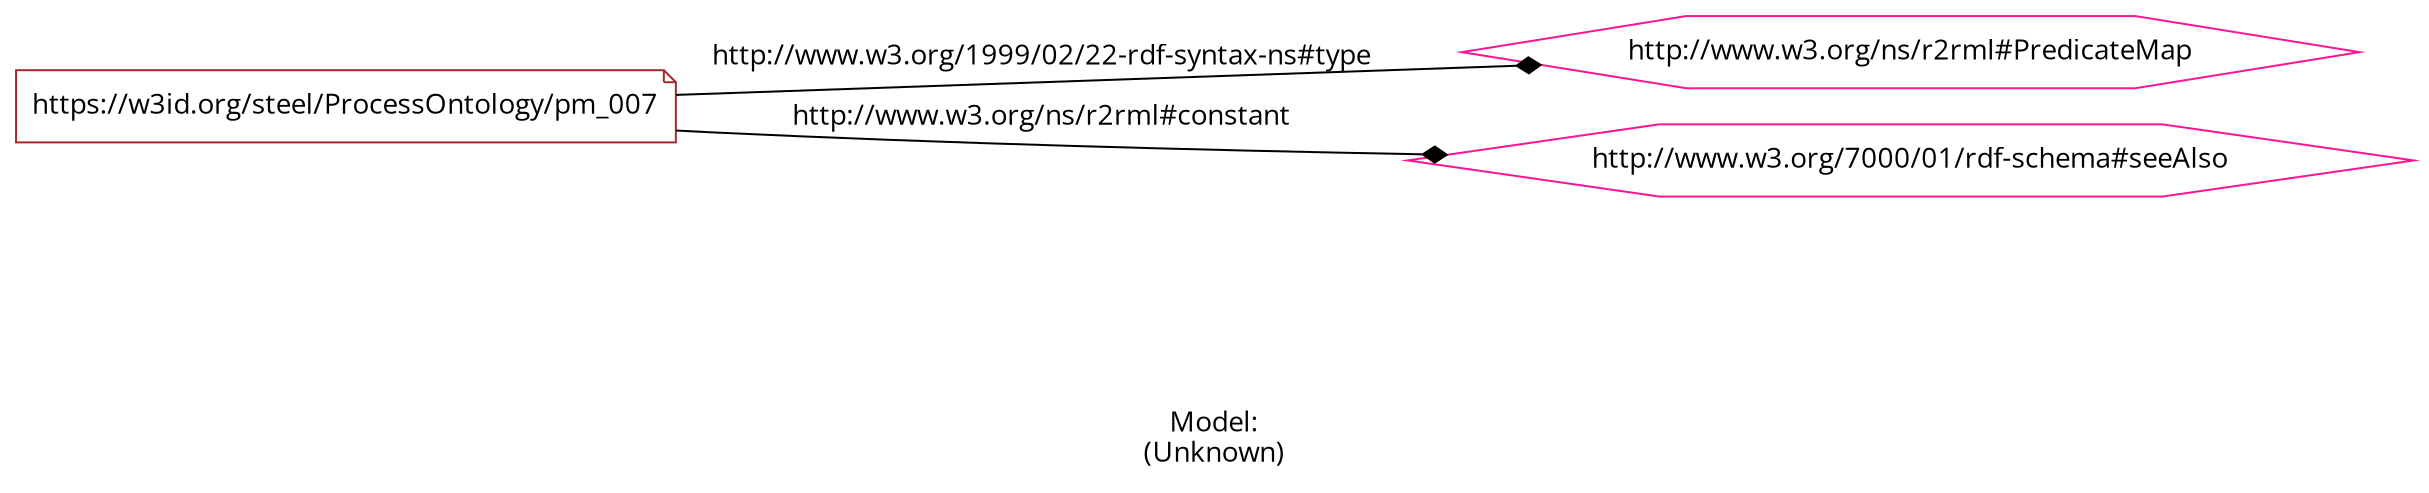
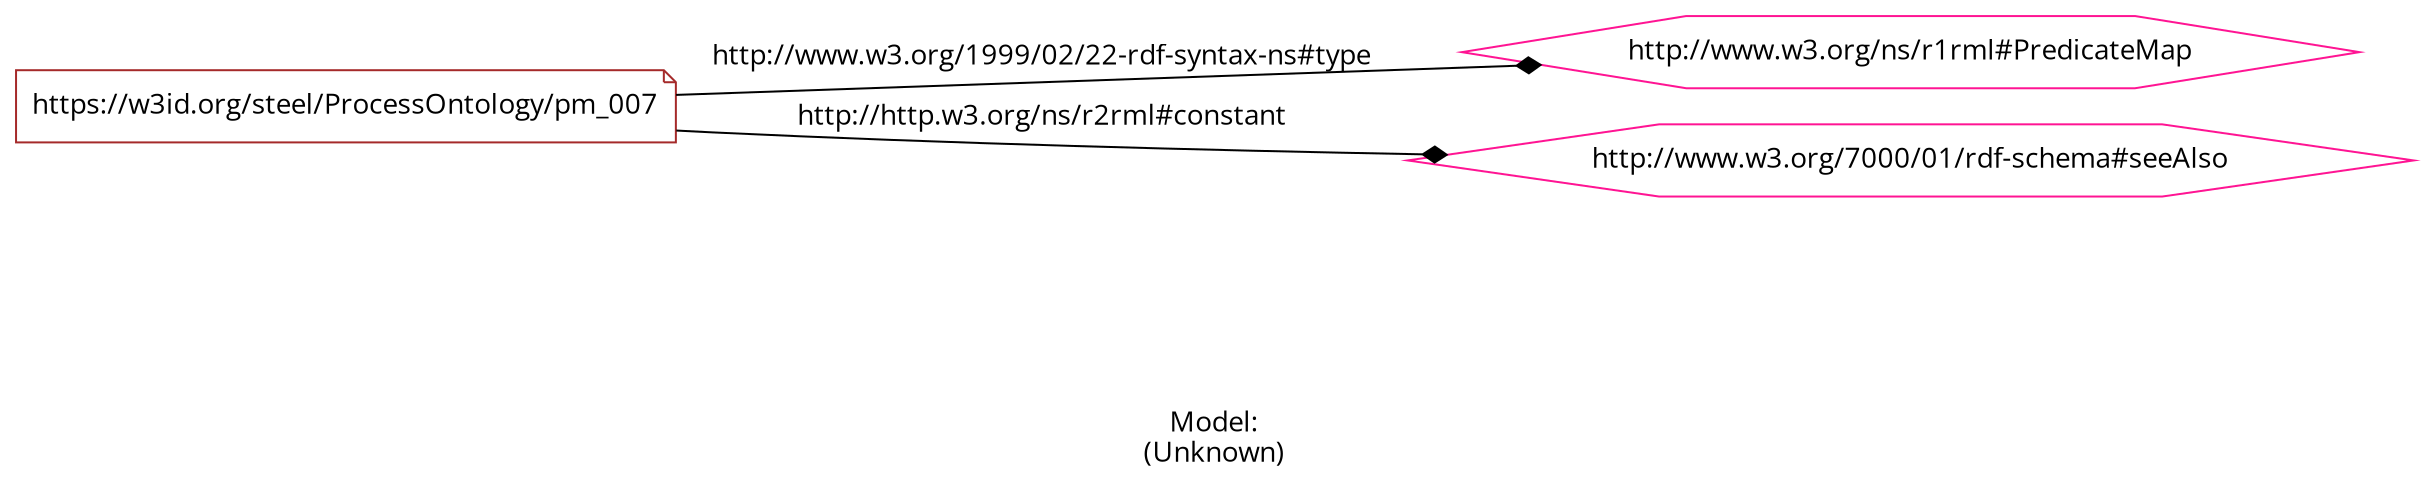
node "http://www.w3.org/ns/r2rml#PredicateMap": label "http://www.w3.org/ns/r2rml#PredicateMap" -> "http://www.w3.org/ns/r1rml#PredicateMap"
edge "https://w3id.org/steel/ProcessOntology/pm_007" -> "http://www.w3.org/7000/01/rdf-schema#seeAlso": label "http://www.w3.org/ns/r2rml#constant" -> "http://http.w3.org/ns/r2rml#constant"
